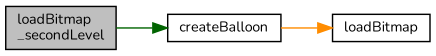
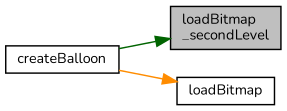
edge "loadBitmap _secondLevel" -> "createBalloon": reversed
